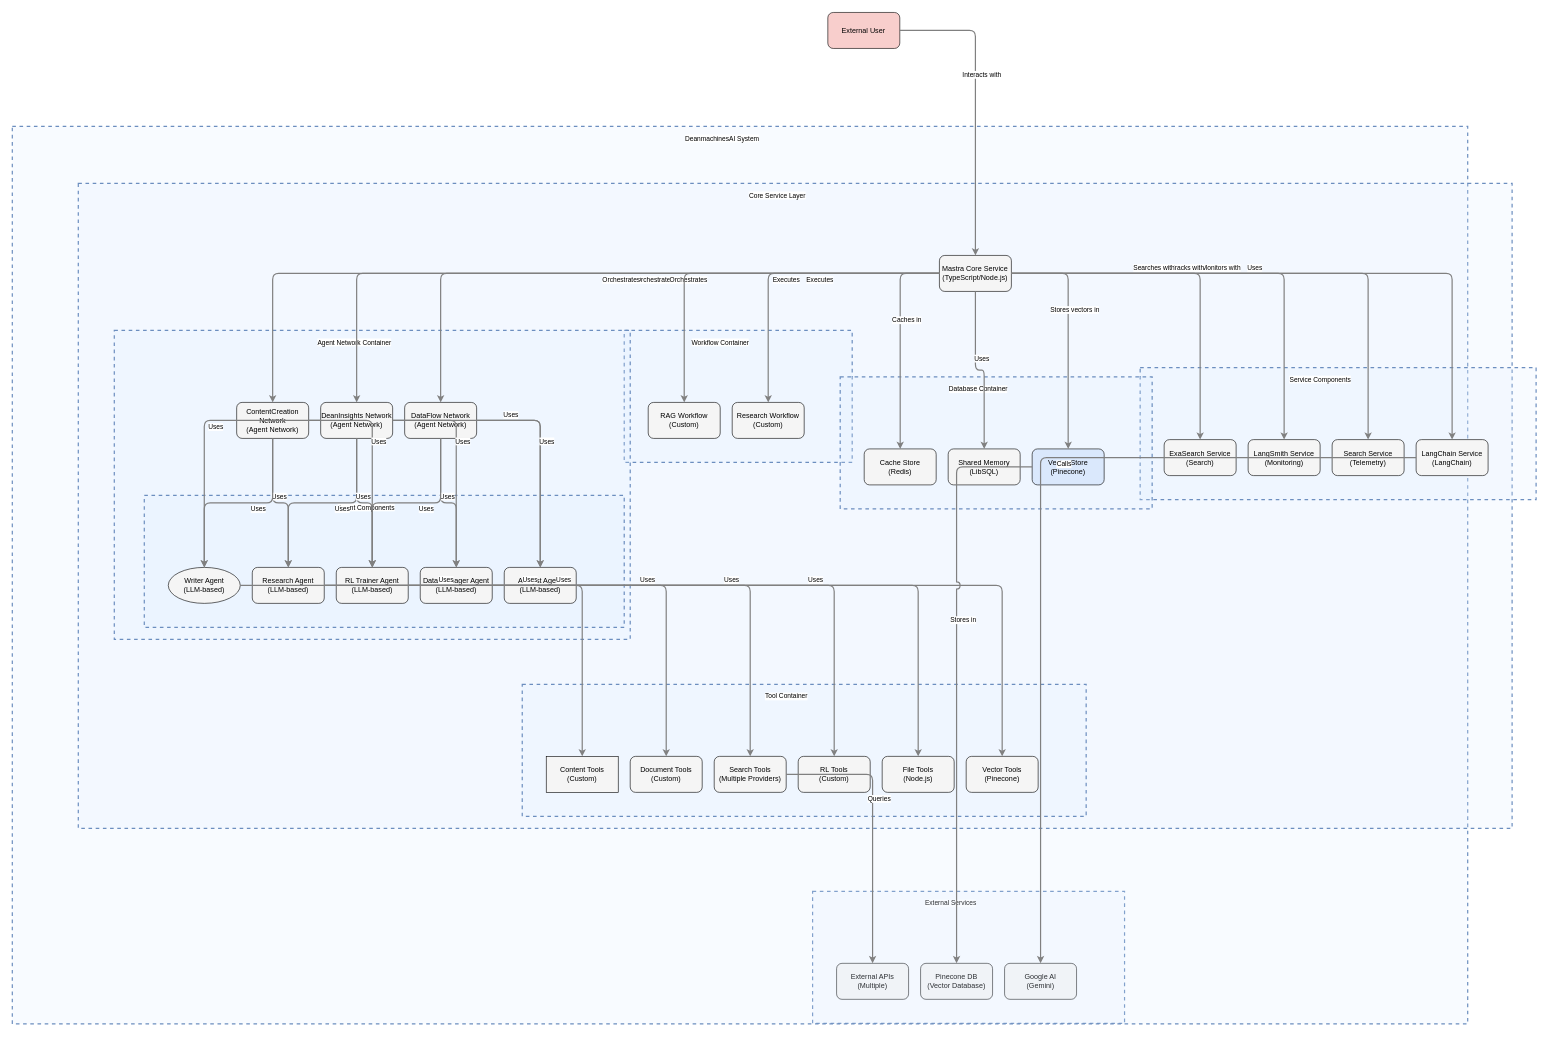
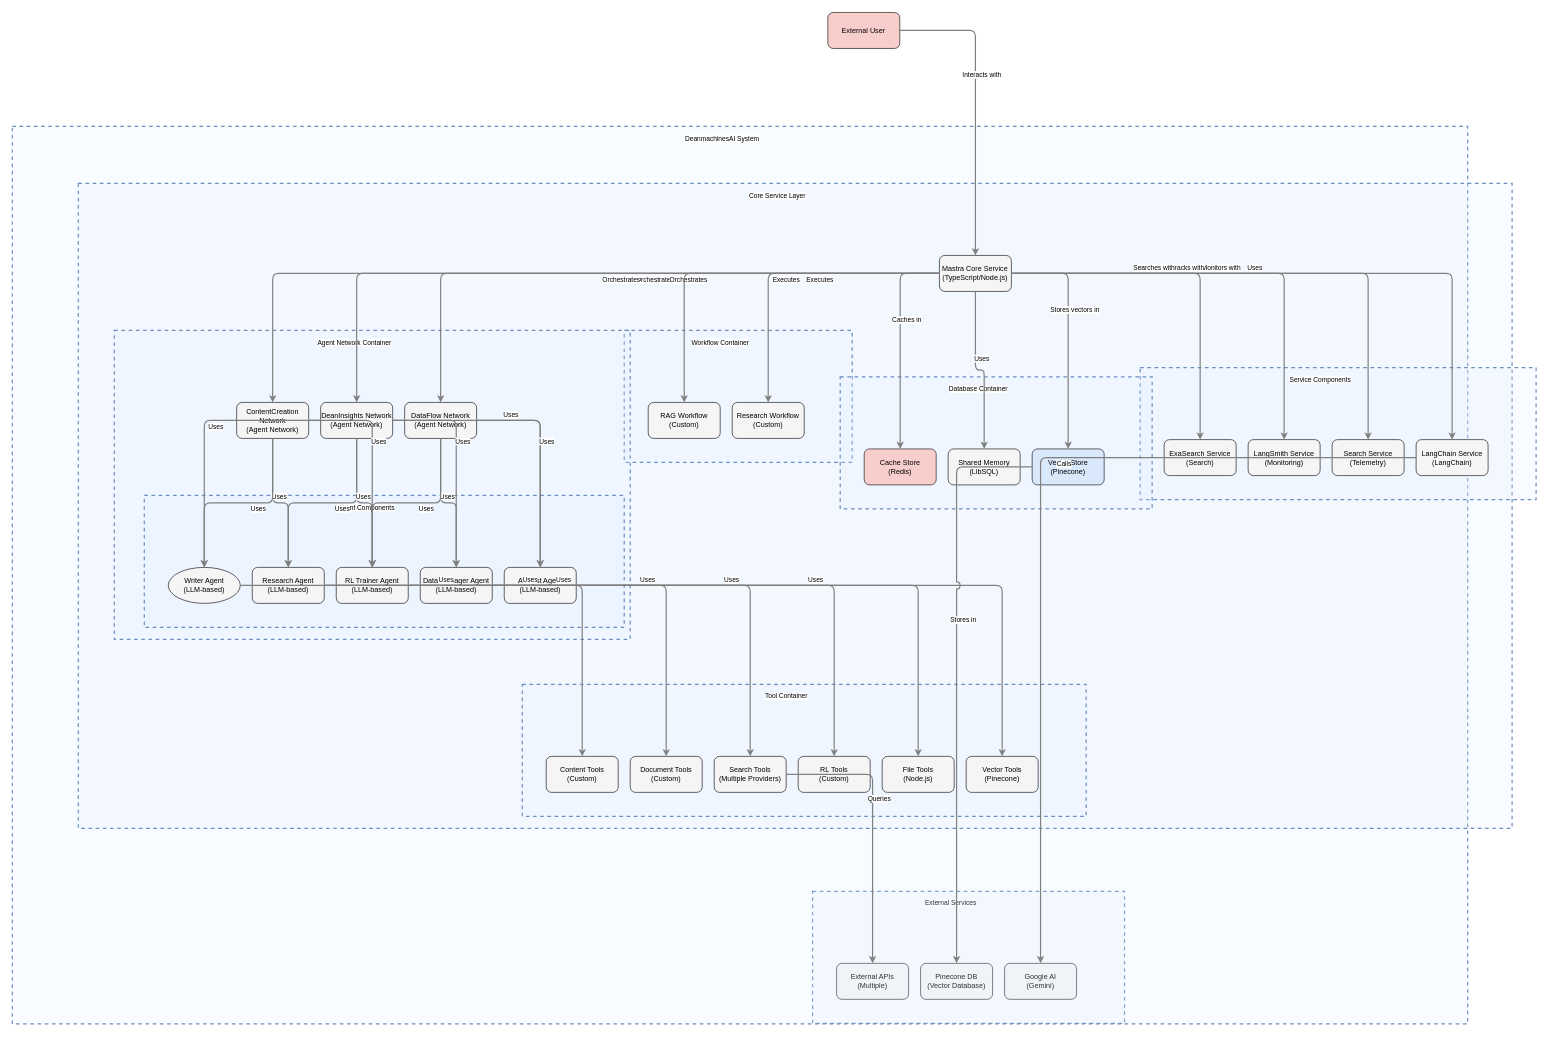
node "Cache Store (Redis)": fillcolor #f5f5f5 -> #f8cecc
node "Content Tools (Custom)": shape rectangle -> rounded rectangle
